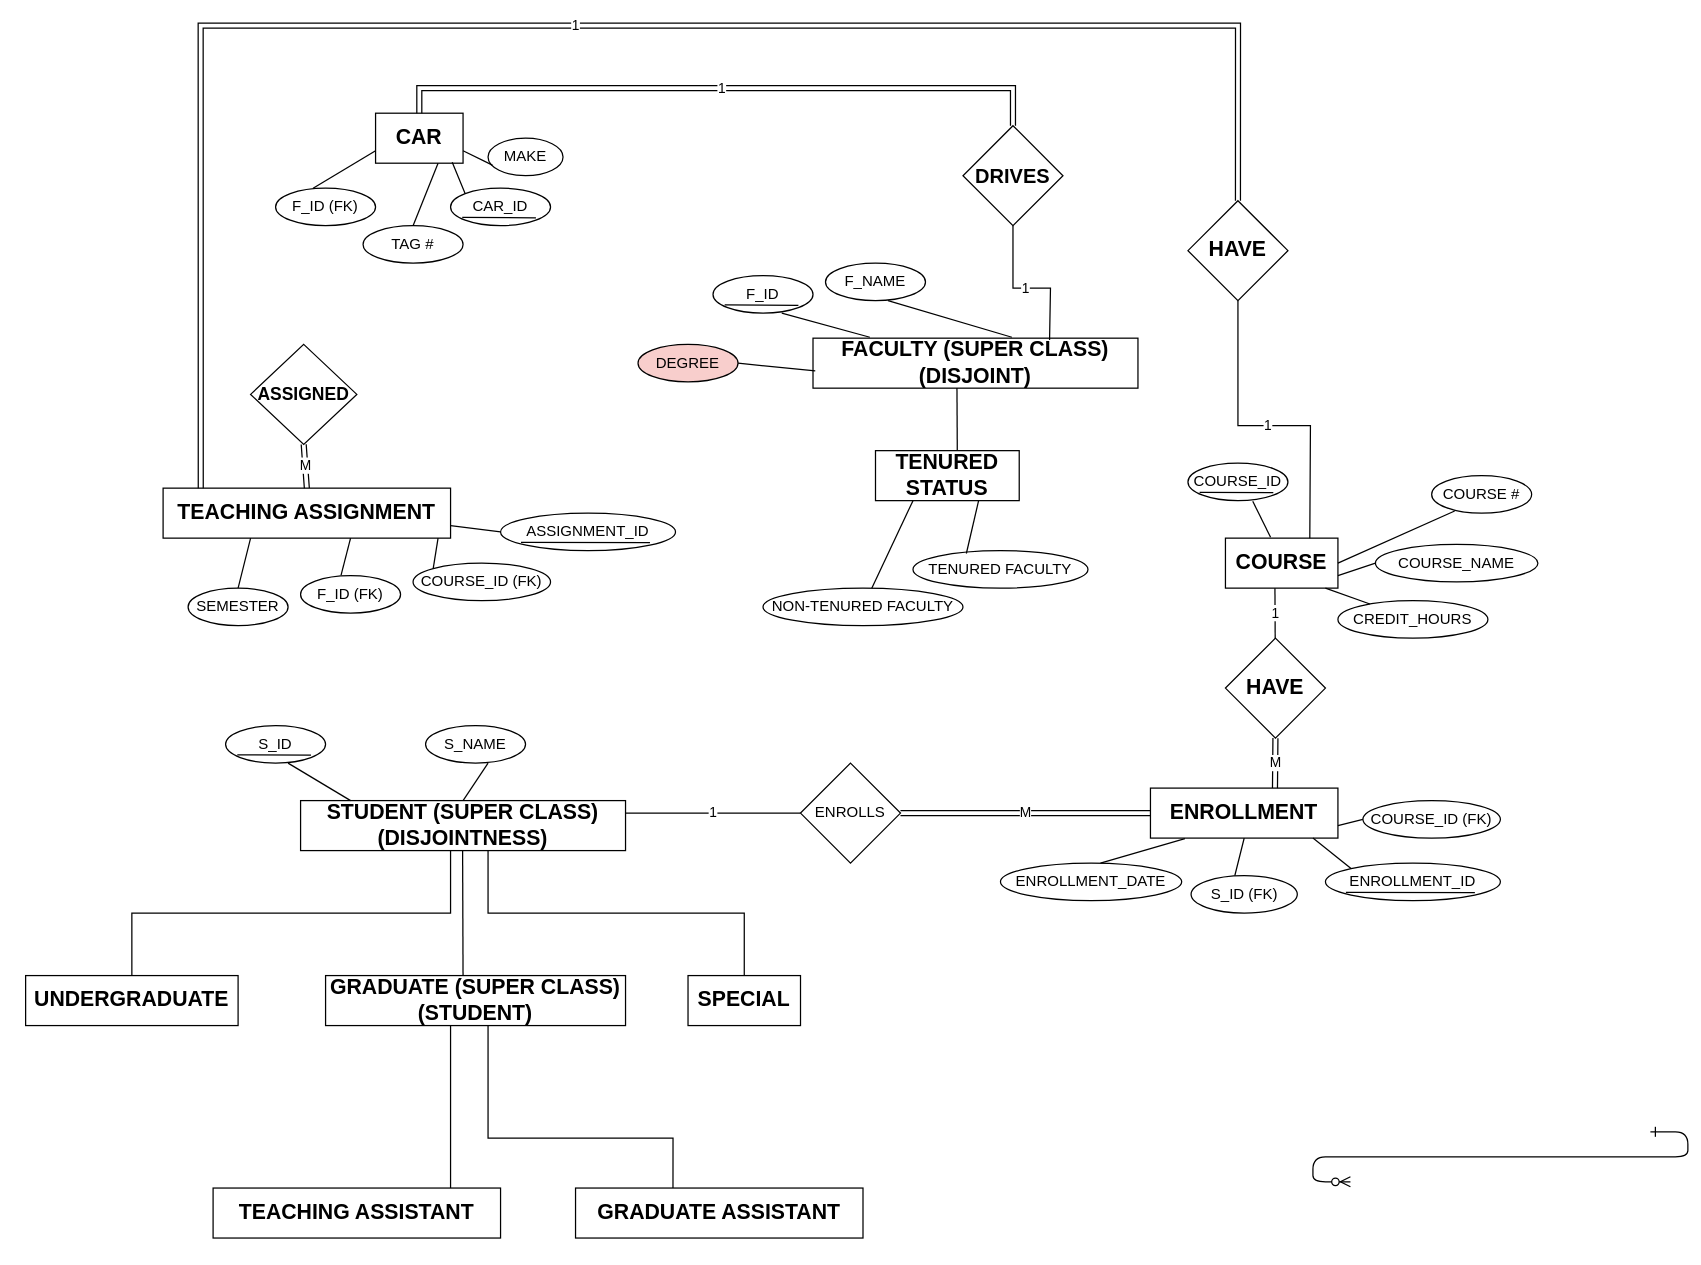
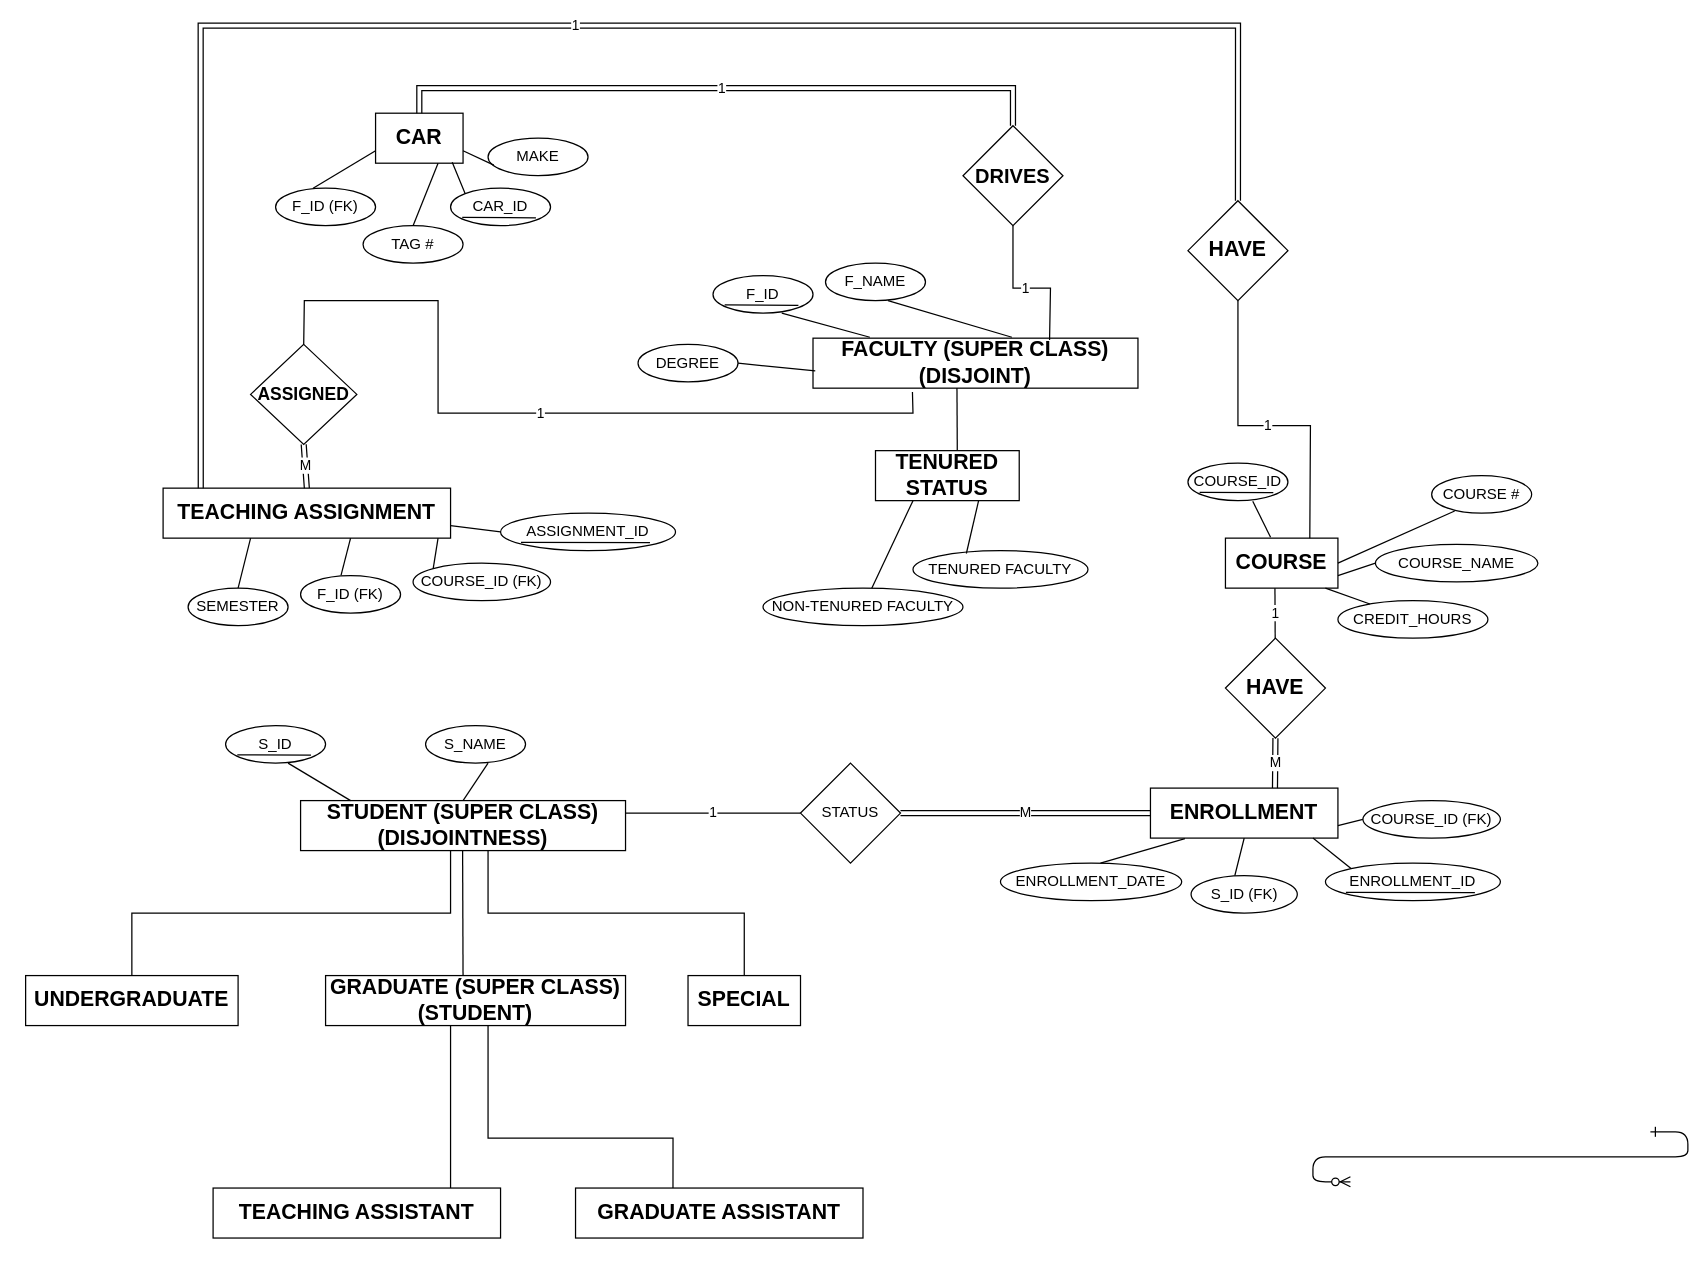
node "MAKE": size 75x38 -> 100x38
node "DEGREE": fillcolor #f8cecc -> #ffffff
edge "FACULTY (SUPER CLASS) (DISJOINT)" -- "ASSIGNED": added, label "1"
node "ENROLLS": label "ENROLLS" -> "STATUS"
